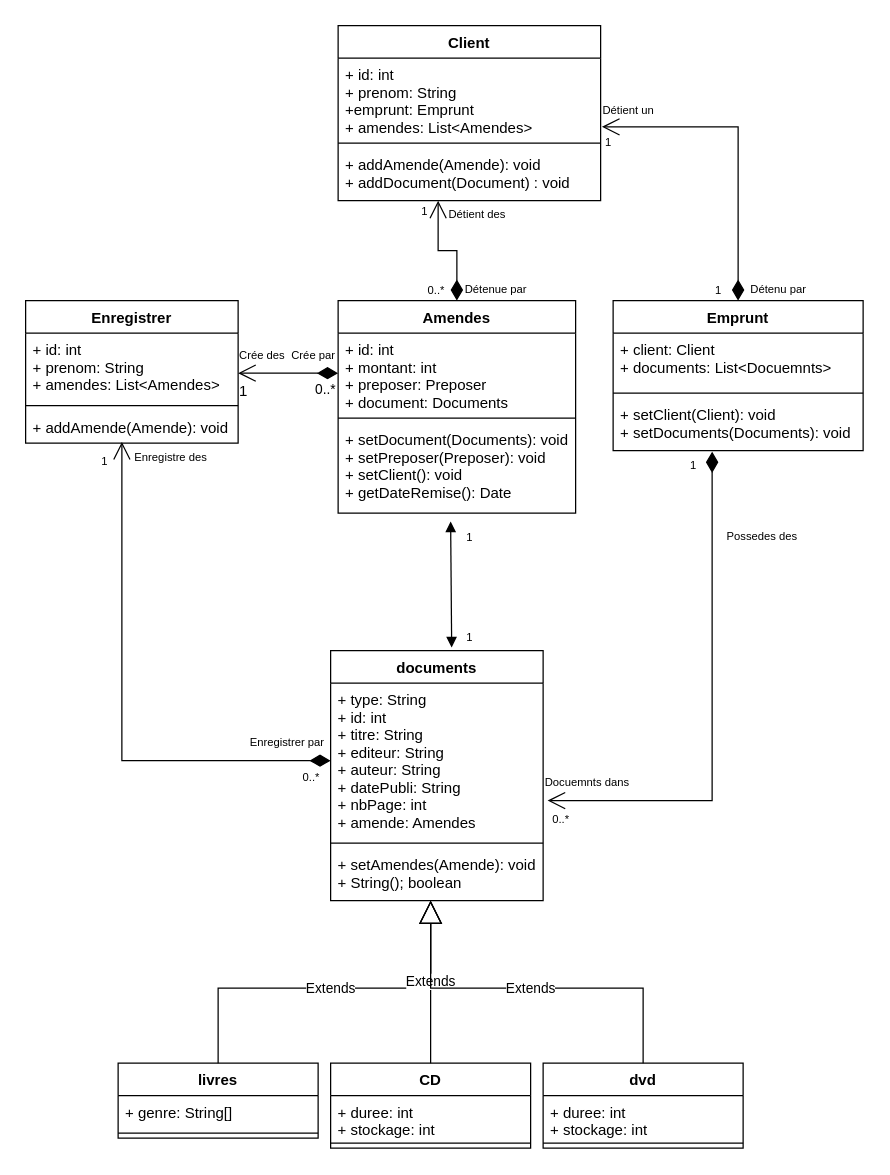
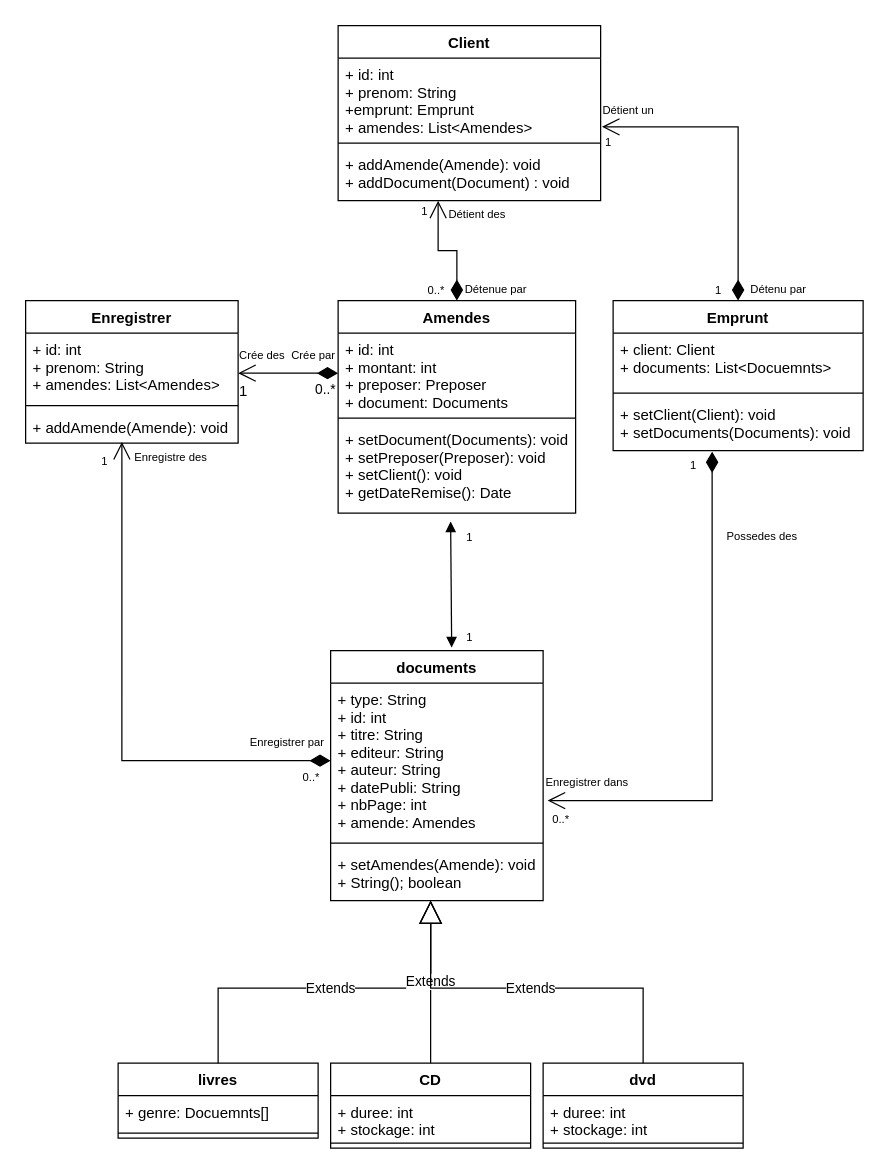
node "Docuemnts dans": label "Docuemnts dans" -> "Enregistrer dans"
node "+ genre: String[]": label "+ genre: String[]" -> "+ genre: Docuemnts[]"
